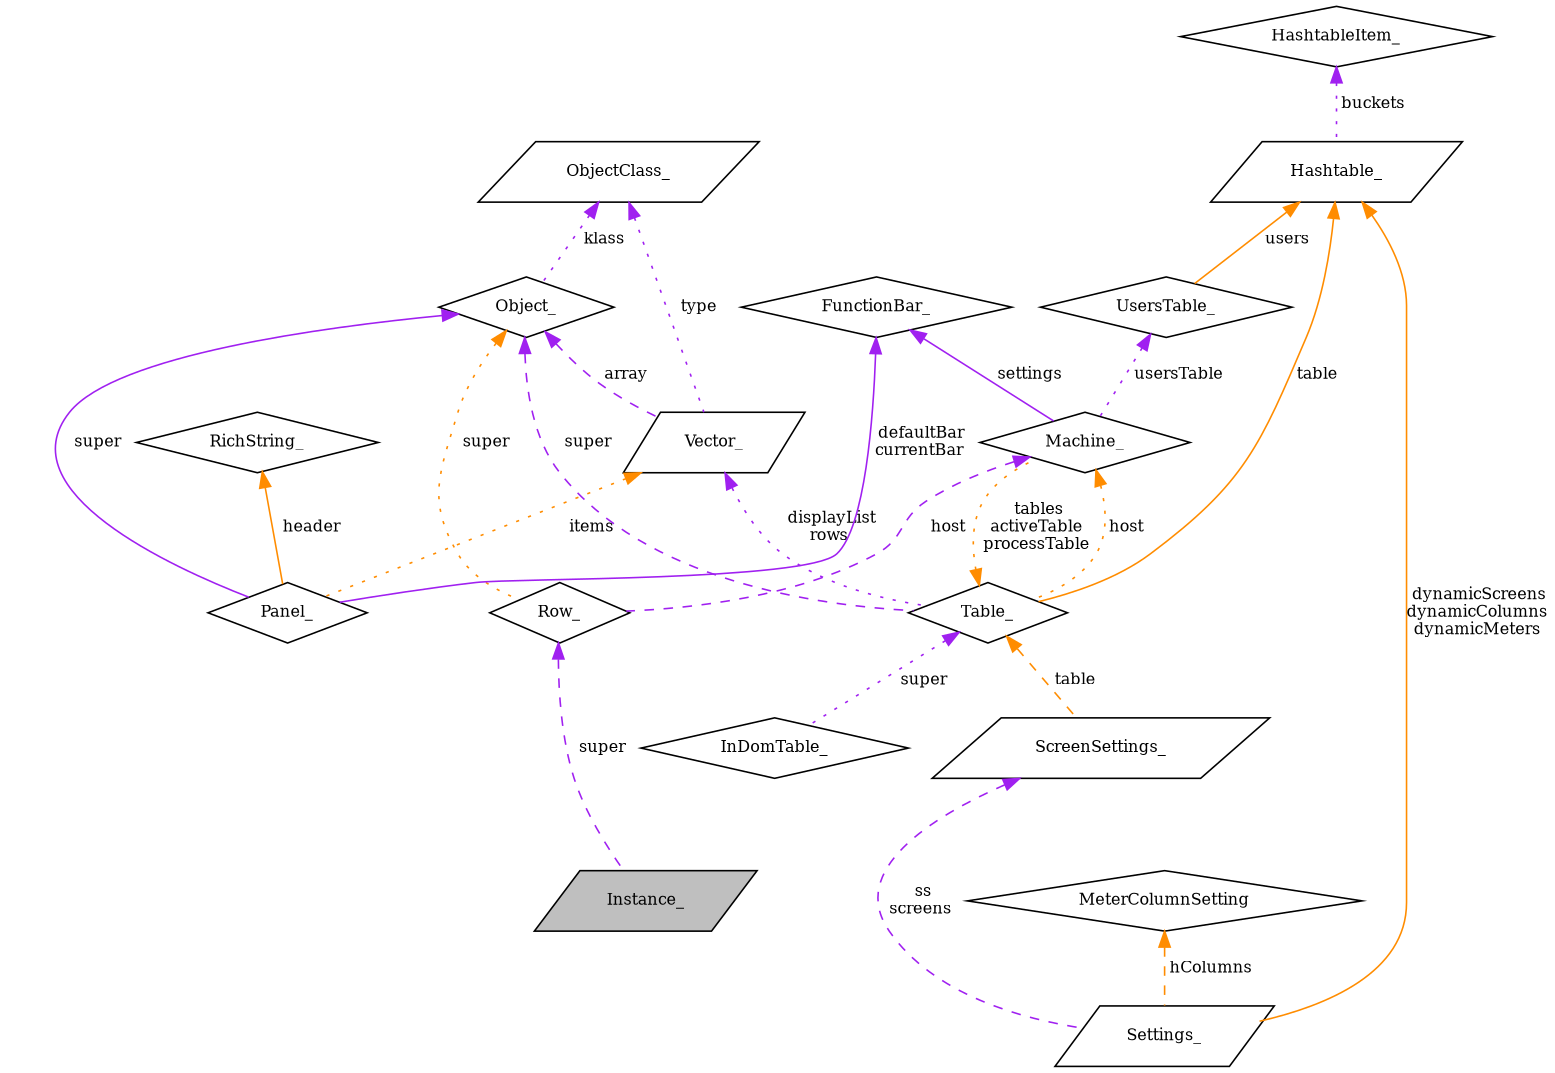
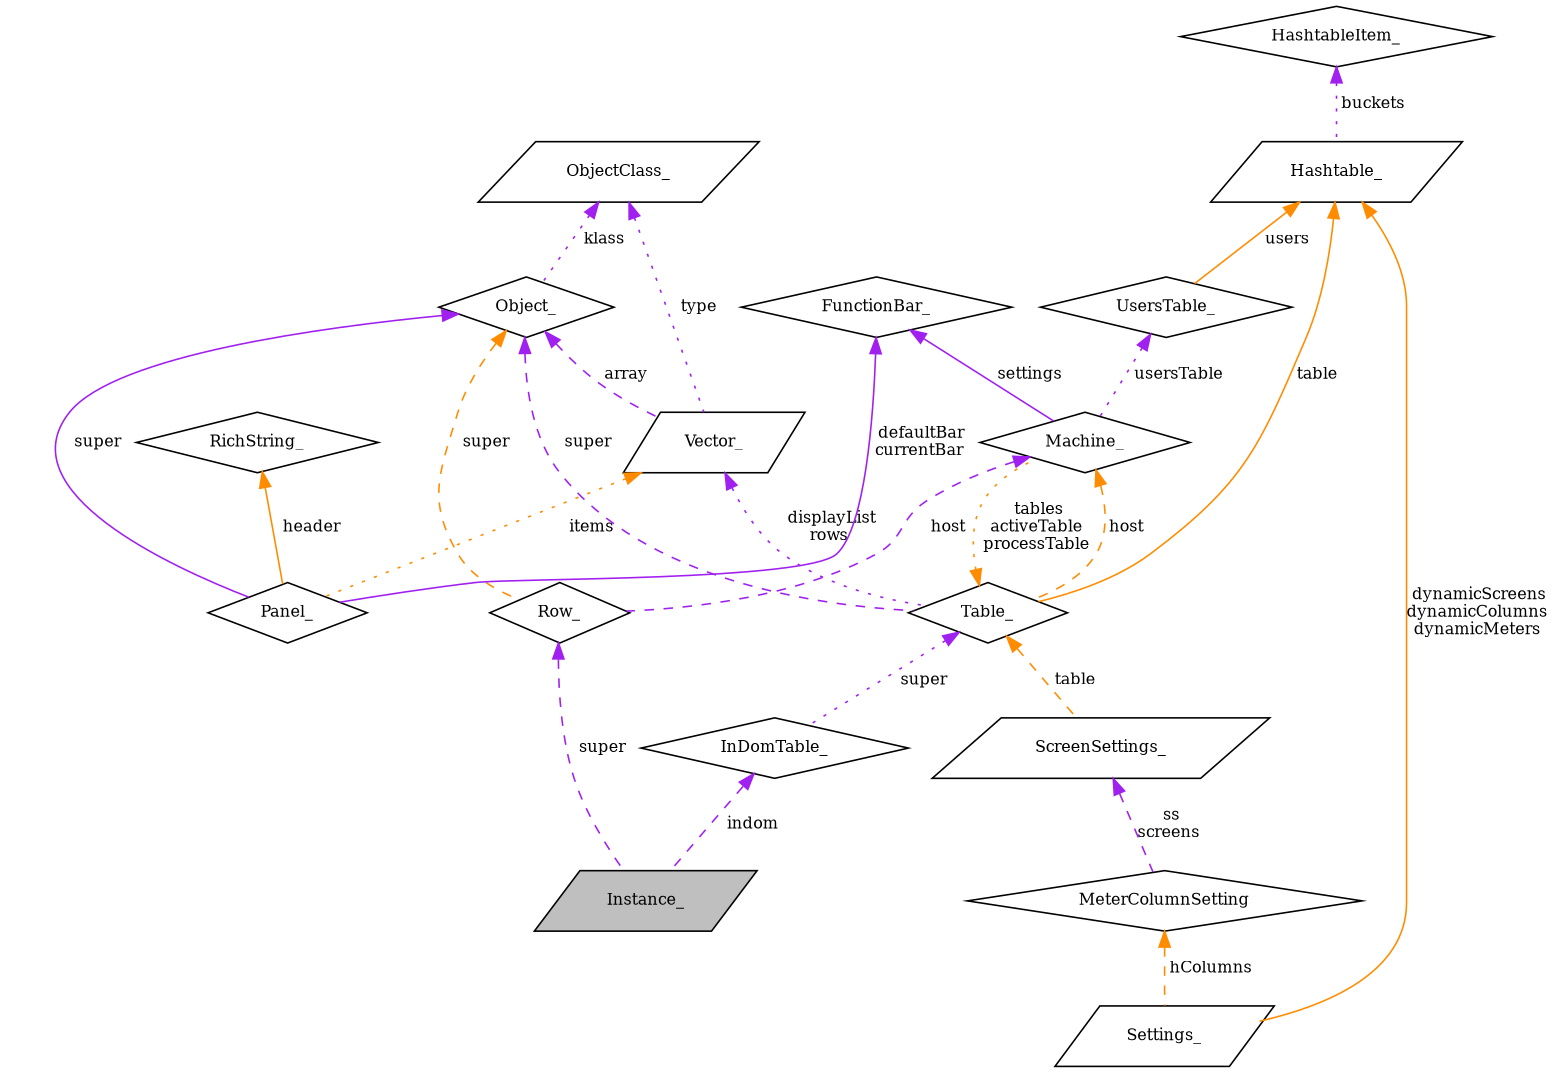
edge "Row_" -> "Object_": style dotted -> dashed
edge "Table_" -> "Machine_": style dotted -> dashed
edge "Instance_" -> "InDomTable_": added, label "indom"
edge "Settings_" -> "ScreenSettings_": now "MeterColumnSetting" -> "ScreenSettings_"
